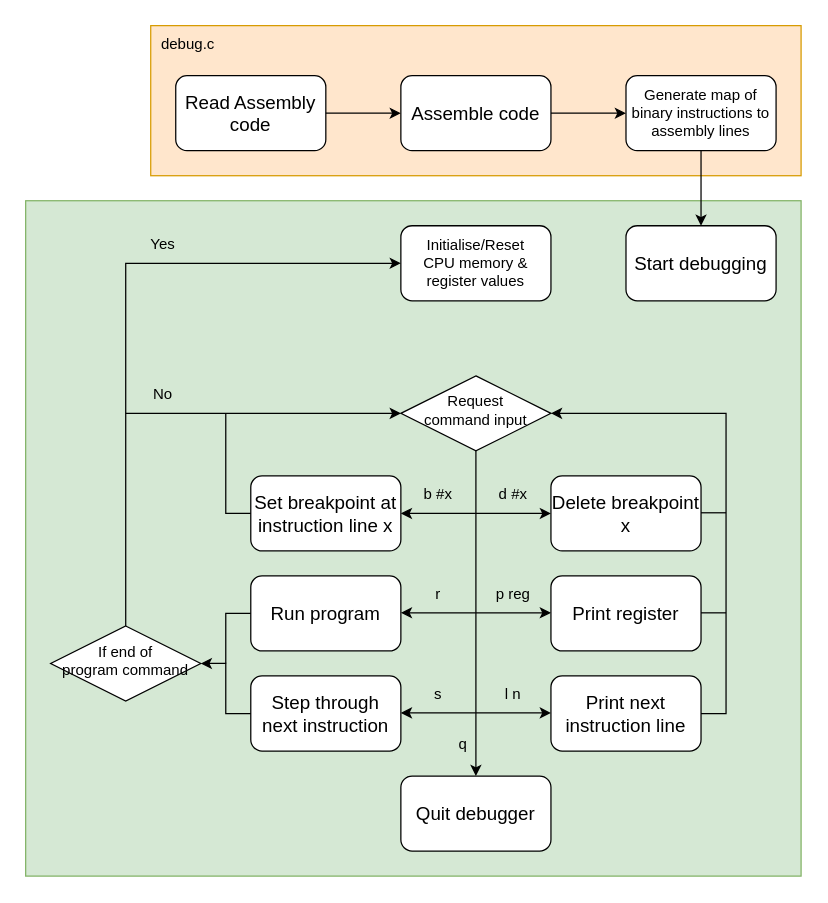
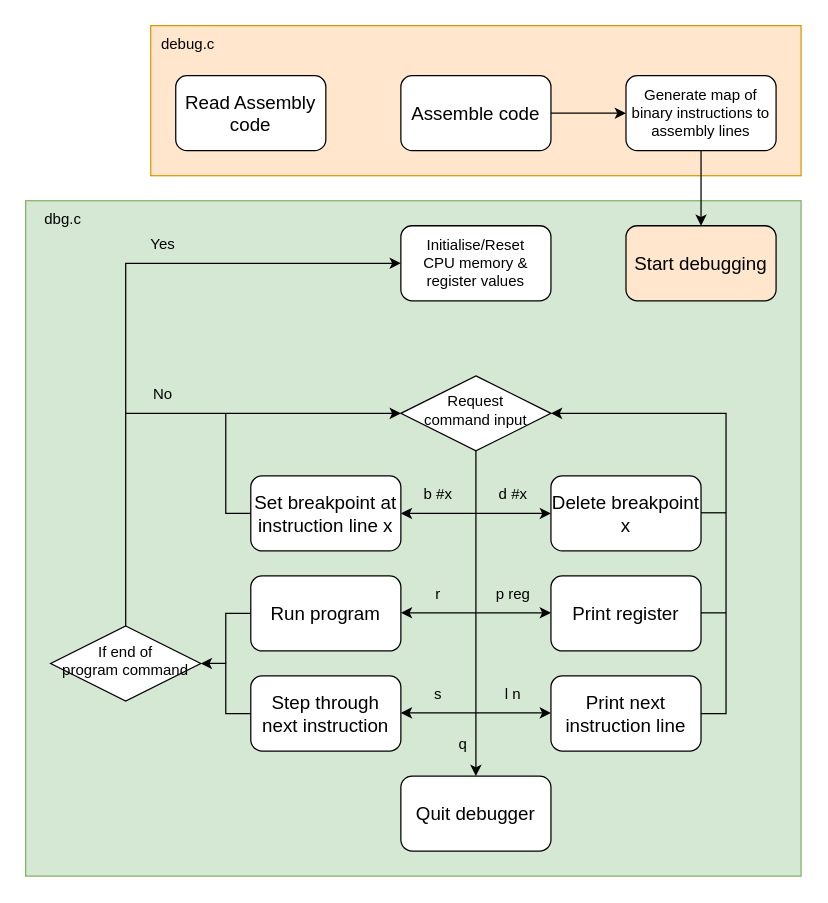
edge "Read Assembly code" -> "Assemble code": removed
node "dbg.c": added
node "Start debugging": fillcolor #ffffff -> #ffe6cc
